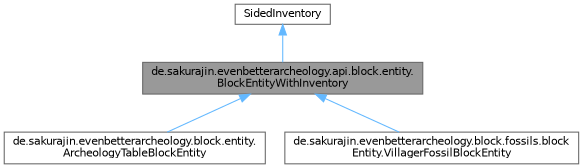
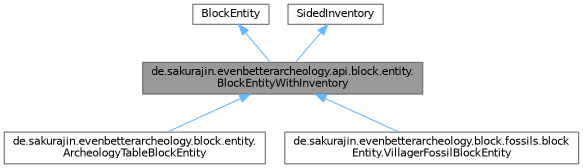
node "BlockEntity": added
